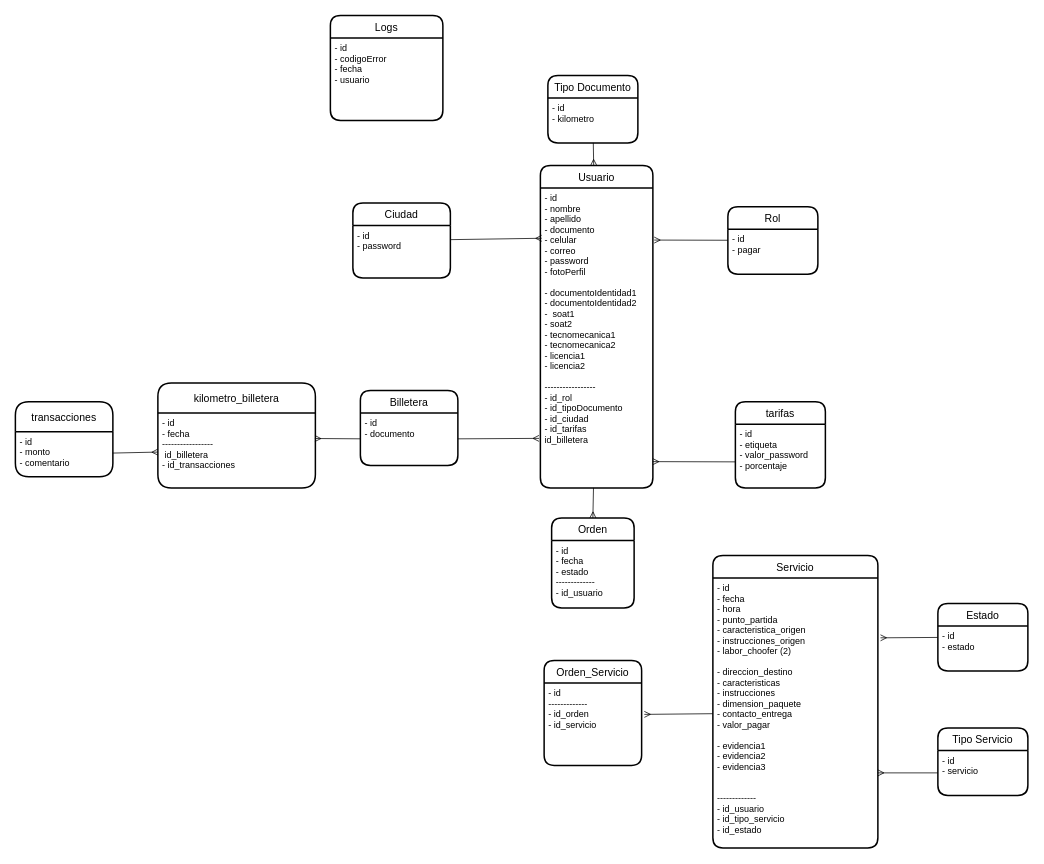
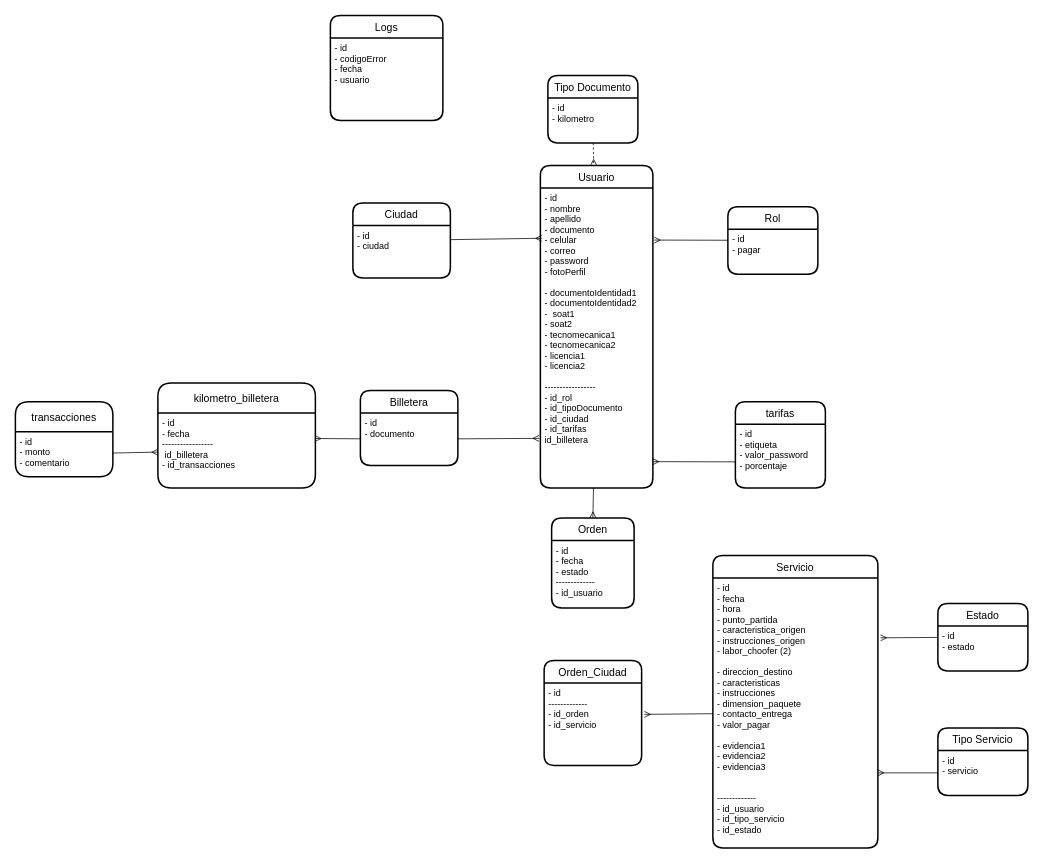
edge "- id - kilometro" -> "Usuario": style solid -> dashed
node "- id - password": label "- id - password" -> "- id - ciudad"
node "Orden_Servicio": label "Orden_Servicio" -> "Orden_Ciudad"
